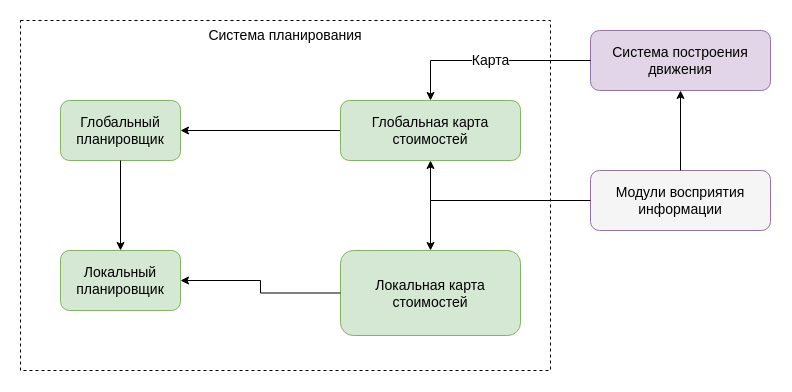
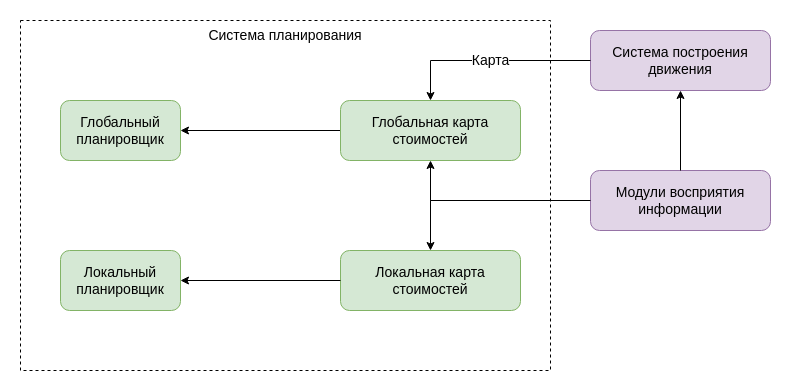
node "Модули восприятия информации": fillcolor #f5f5f5 -> #e1d5e7
edge "Глобальный планировщик" -> "Локальный планировщик": removed
node "Локальная карта стоимостей": size 180x85 -> 180x60
